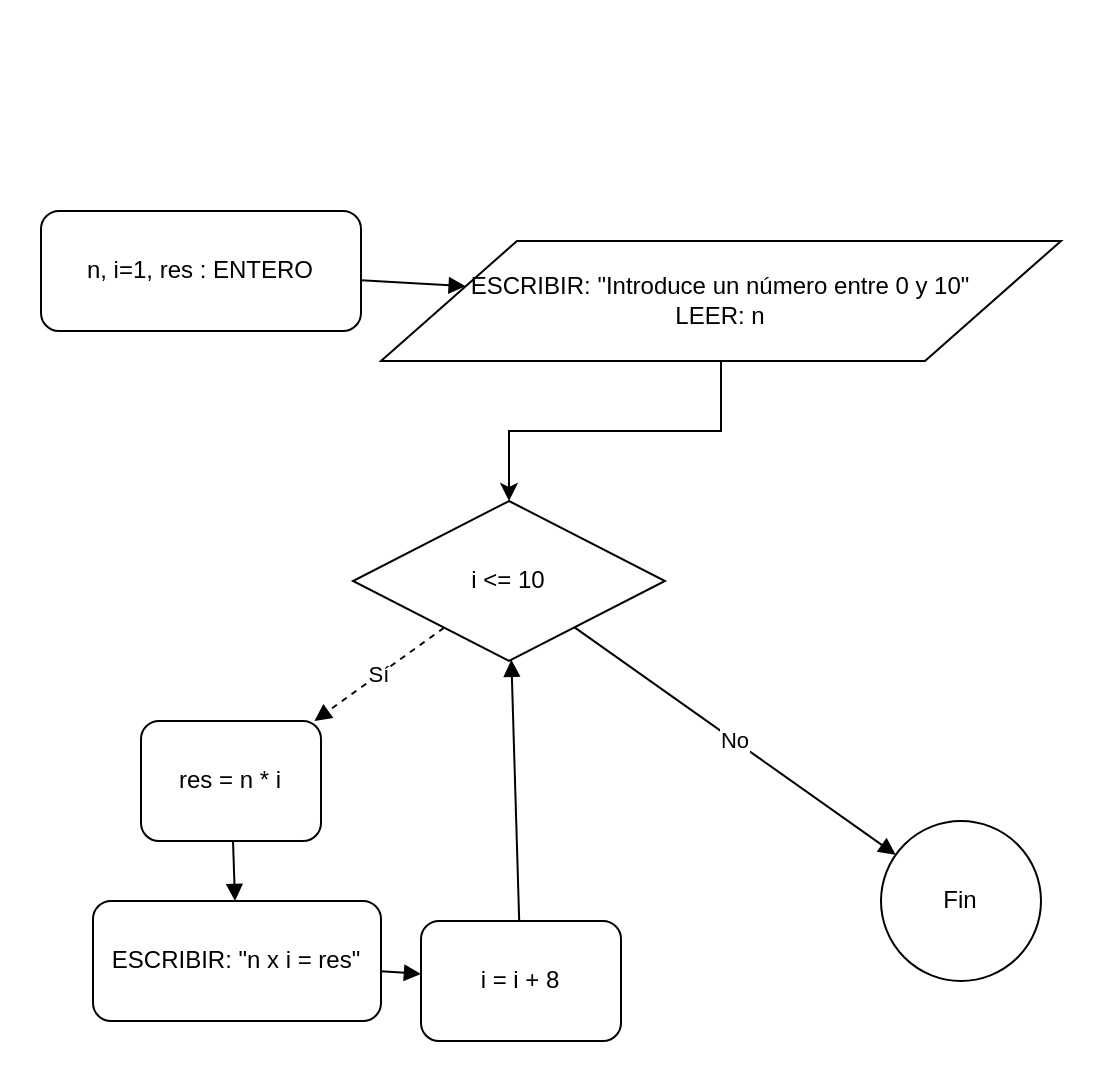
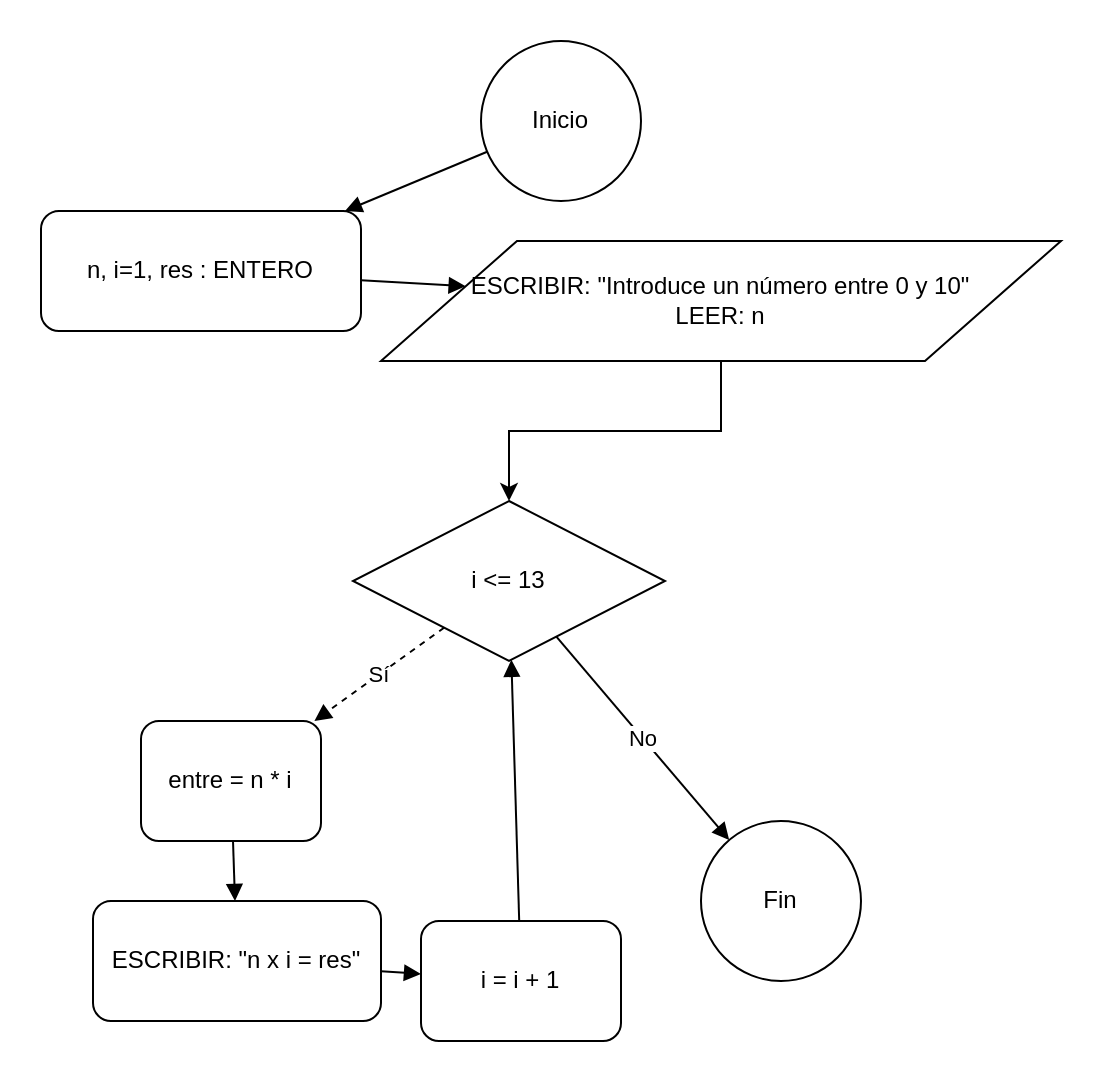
node "Inicio": added
edge "Inicio" -> "n, i=1, res : ENTERO": added
node "i <= 10": label "i <= 10" -> "i <= 13"
node "res = n * i": label "res = n * i" -> "entre = n * i"
node "Fin": moved (961, 901) -> (781, 901)
node "i = i + 8": label "i = i + 8" -> "i = i + 1"
